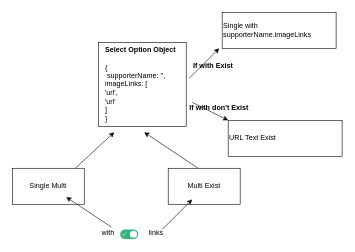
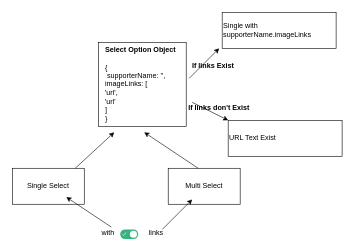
node "If with Exist": label "If with Exist" -> "If links Exist"
node "If with don't Exist": label "If with don't Exist" -> "If links don't Exist"
node "Single Multi": label "Single Multi" -> "Single Select"
node "Multi Exist": label "Multi Exist" -> "Multi Select"
